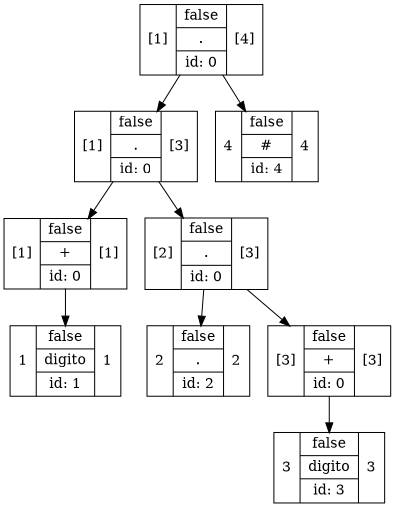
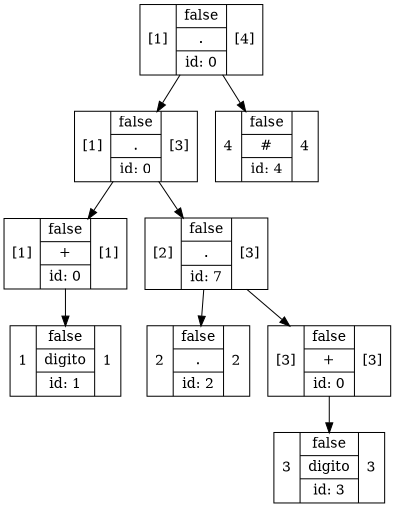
node "[2]": text "id: 0" -> "id: 7"
